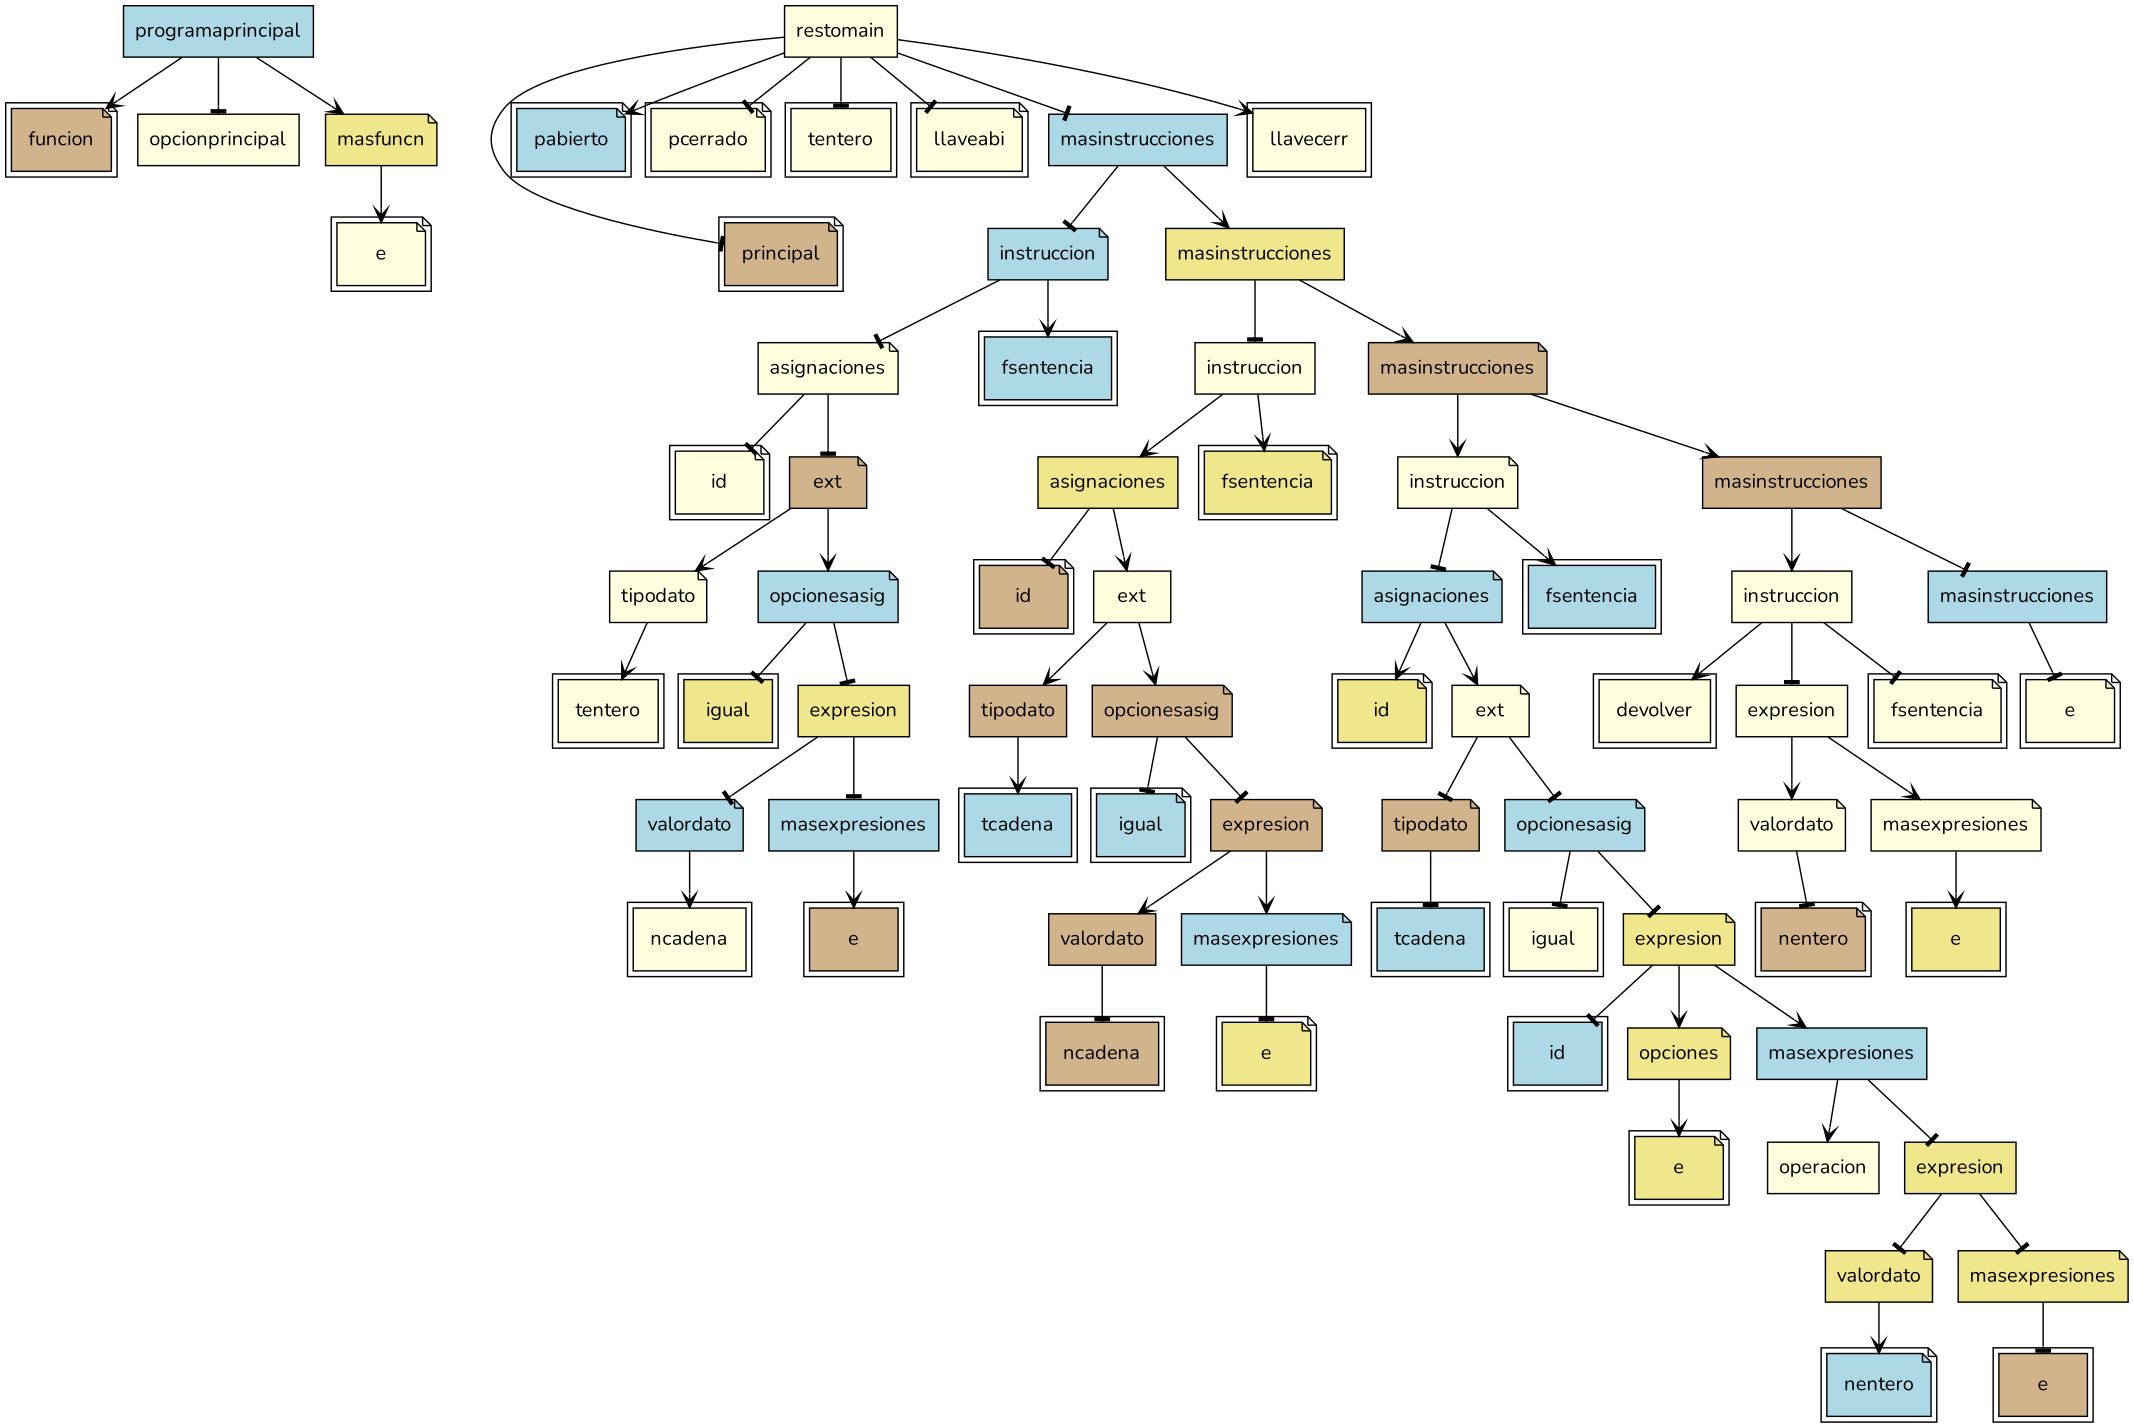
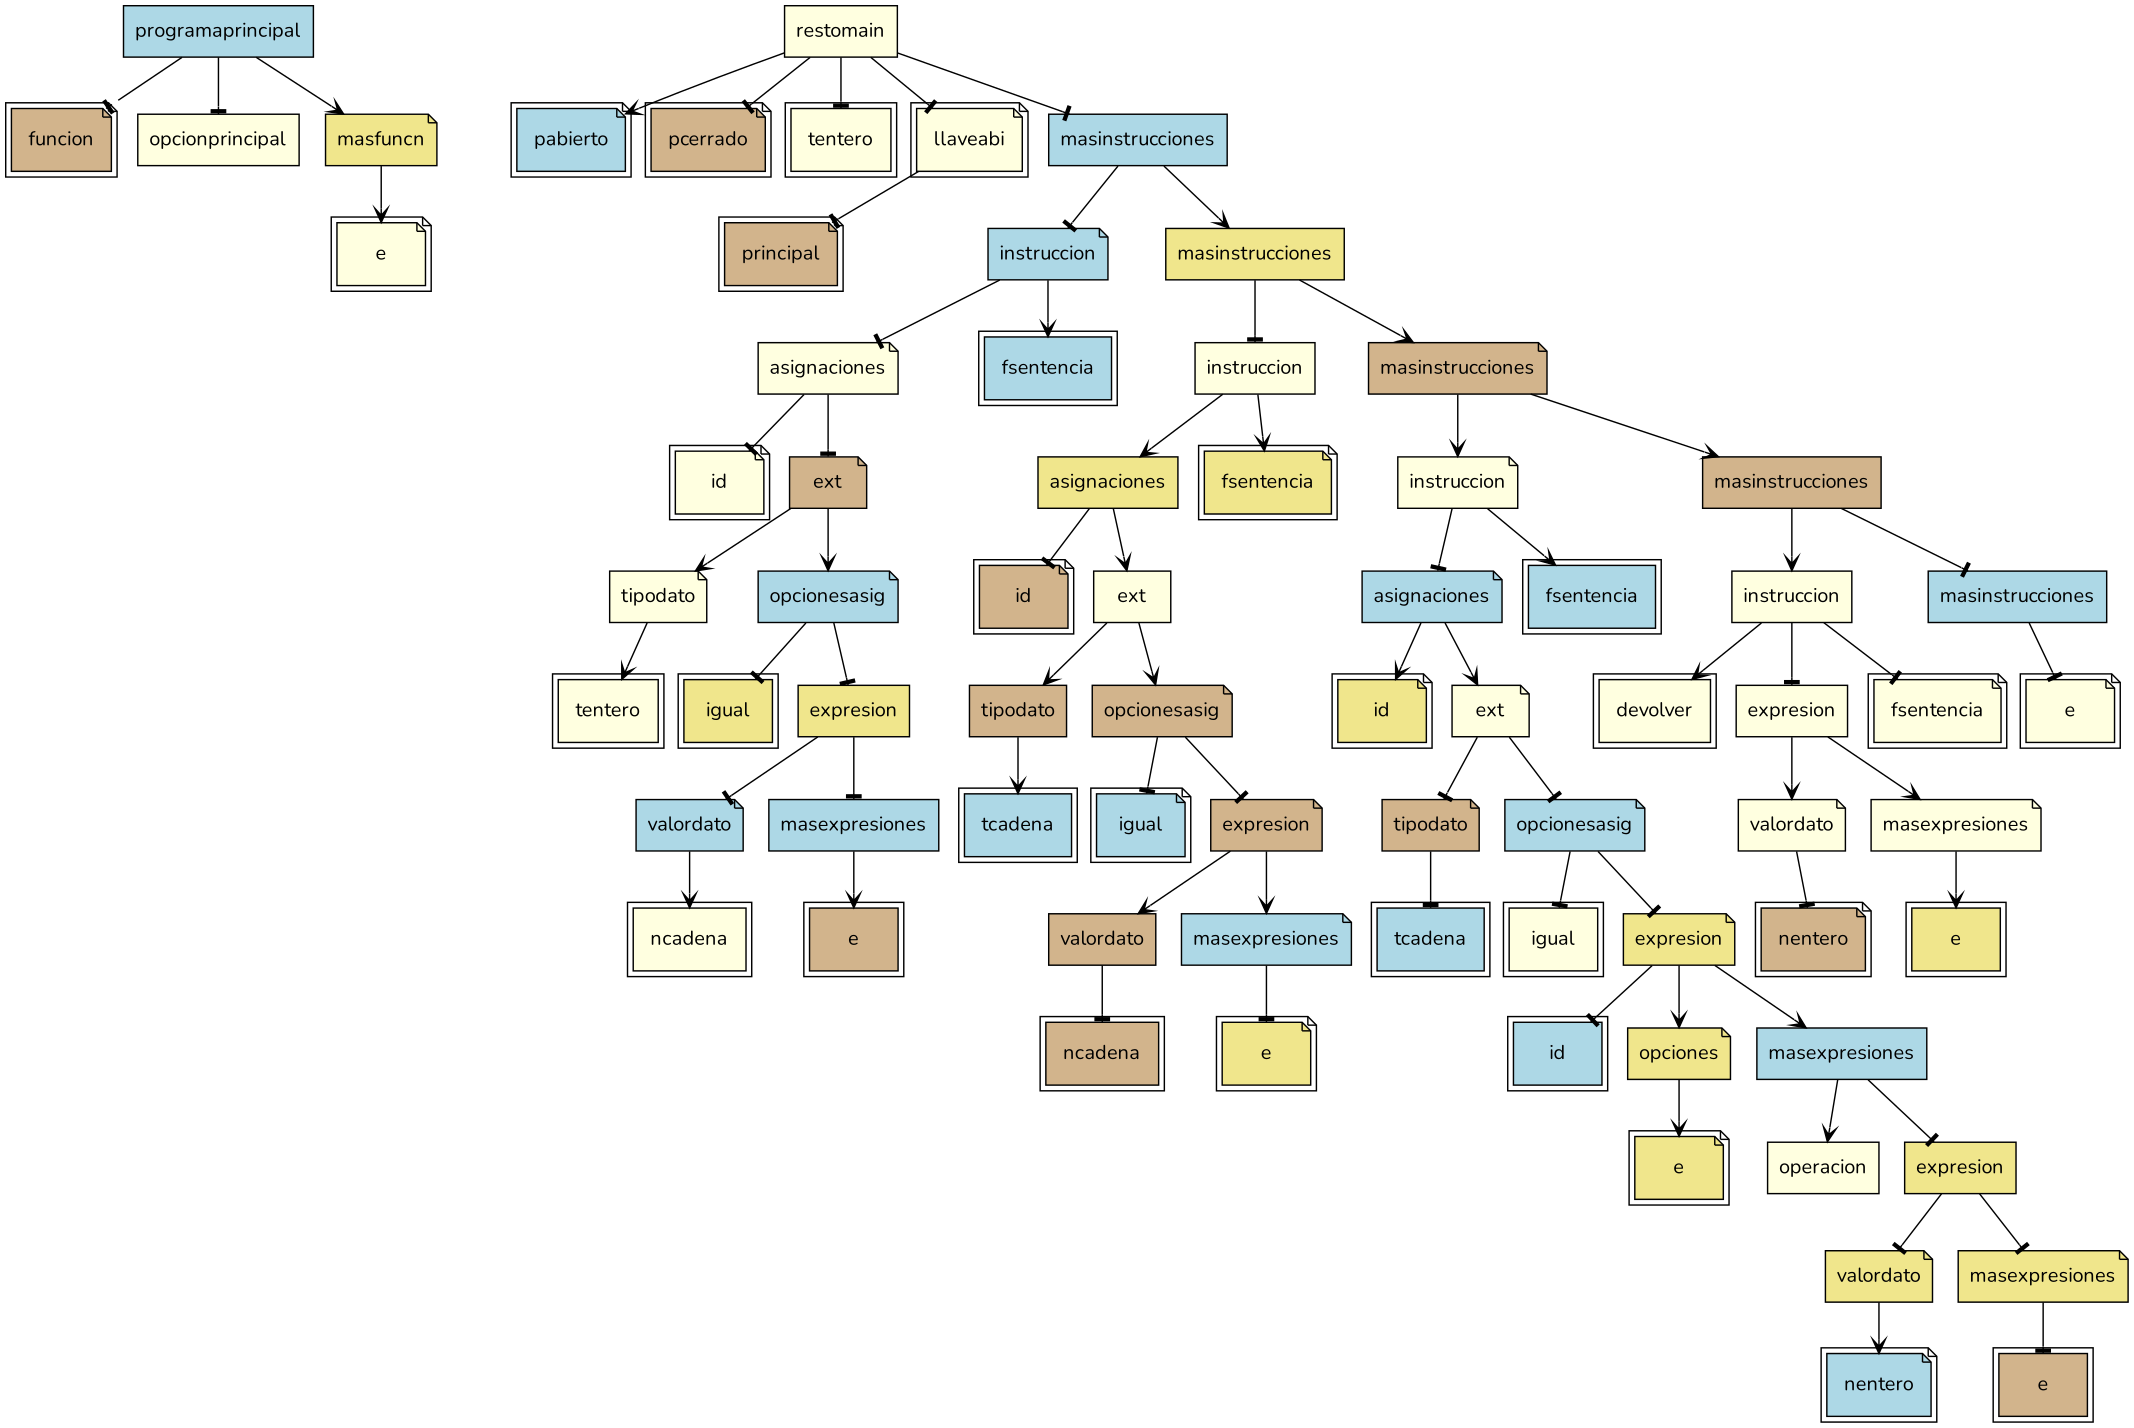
edge "programaprincipal" -> "funcion": arrowhead vee -> tee
edge "restomain" -> "principal": now "llaveabi" -> "principal"
node "pcerrado": fillcolor lightyellow -> tan
node "llavecerr": removed
